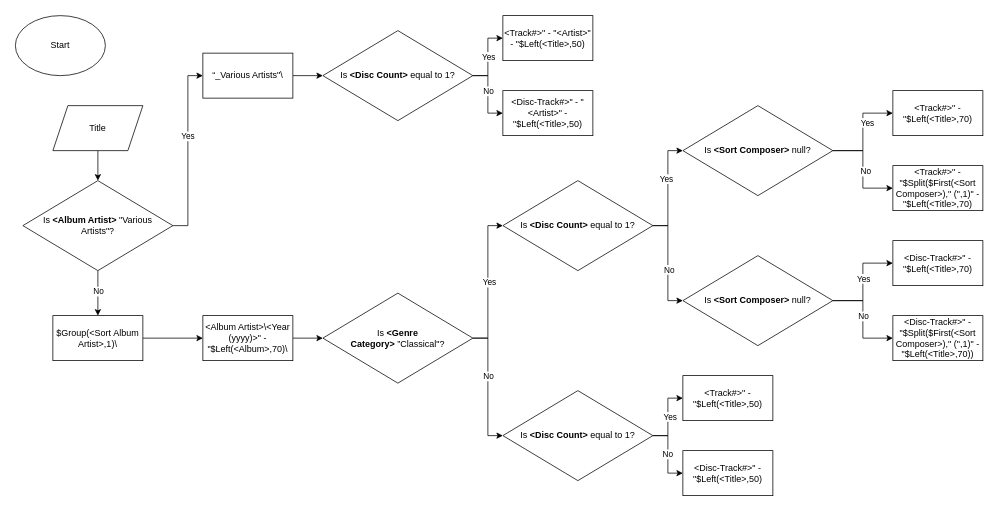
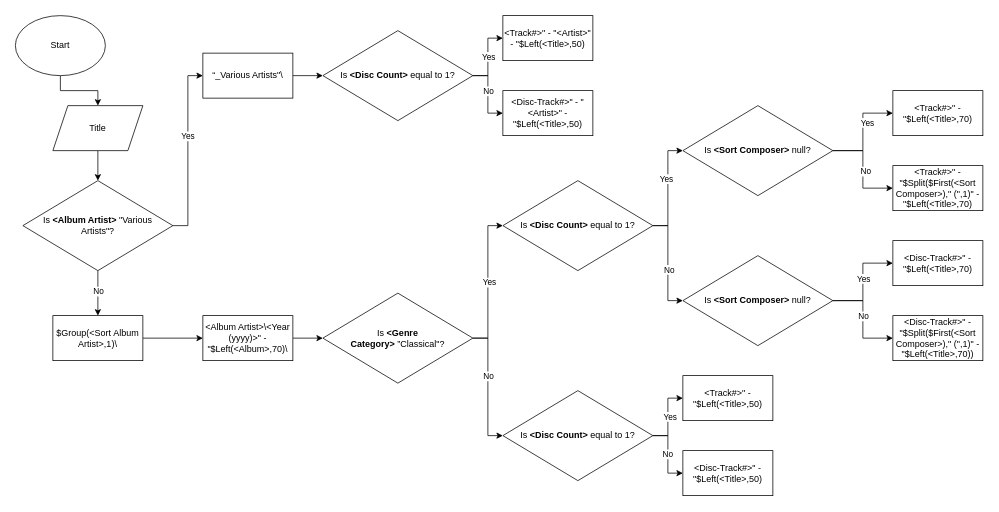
edge "Start" -> "Title": added
